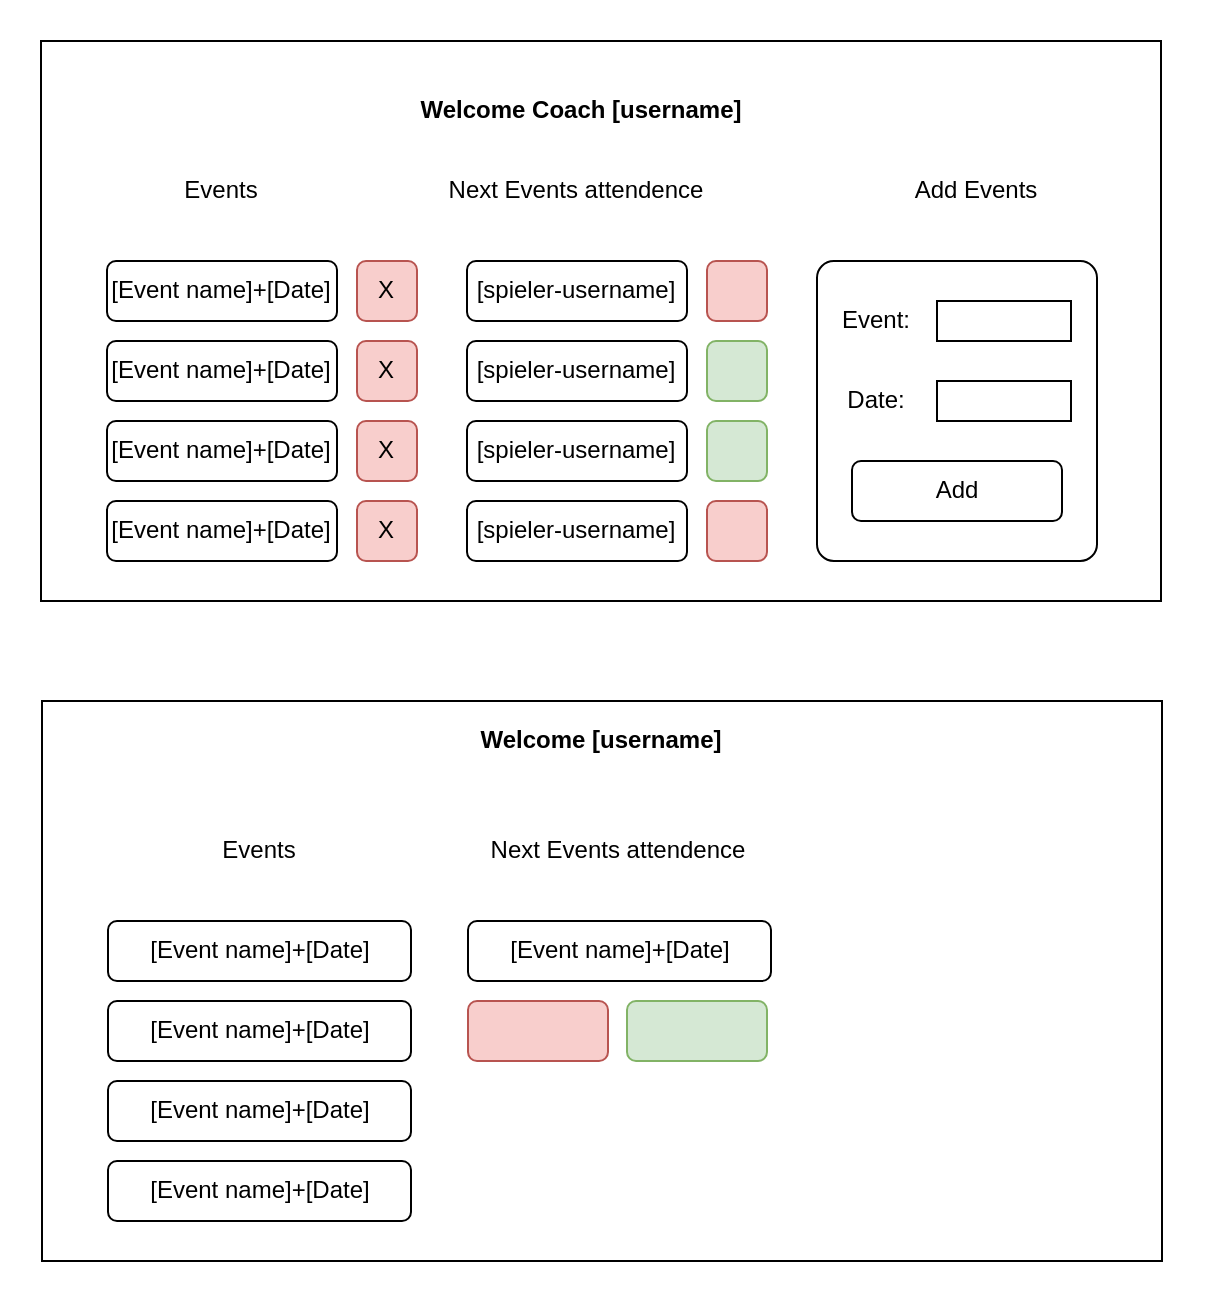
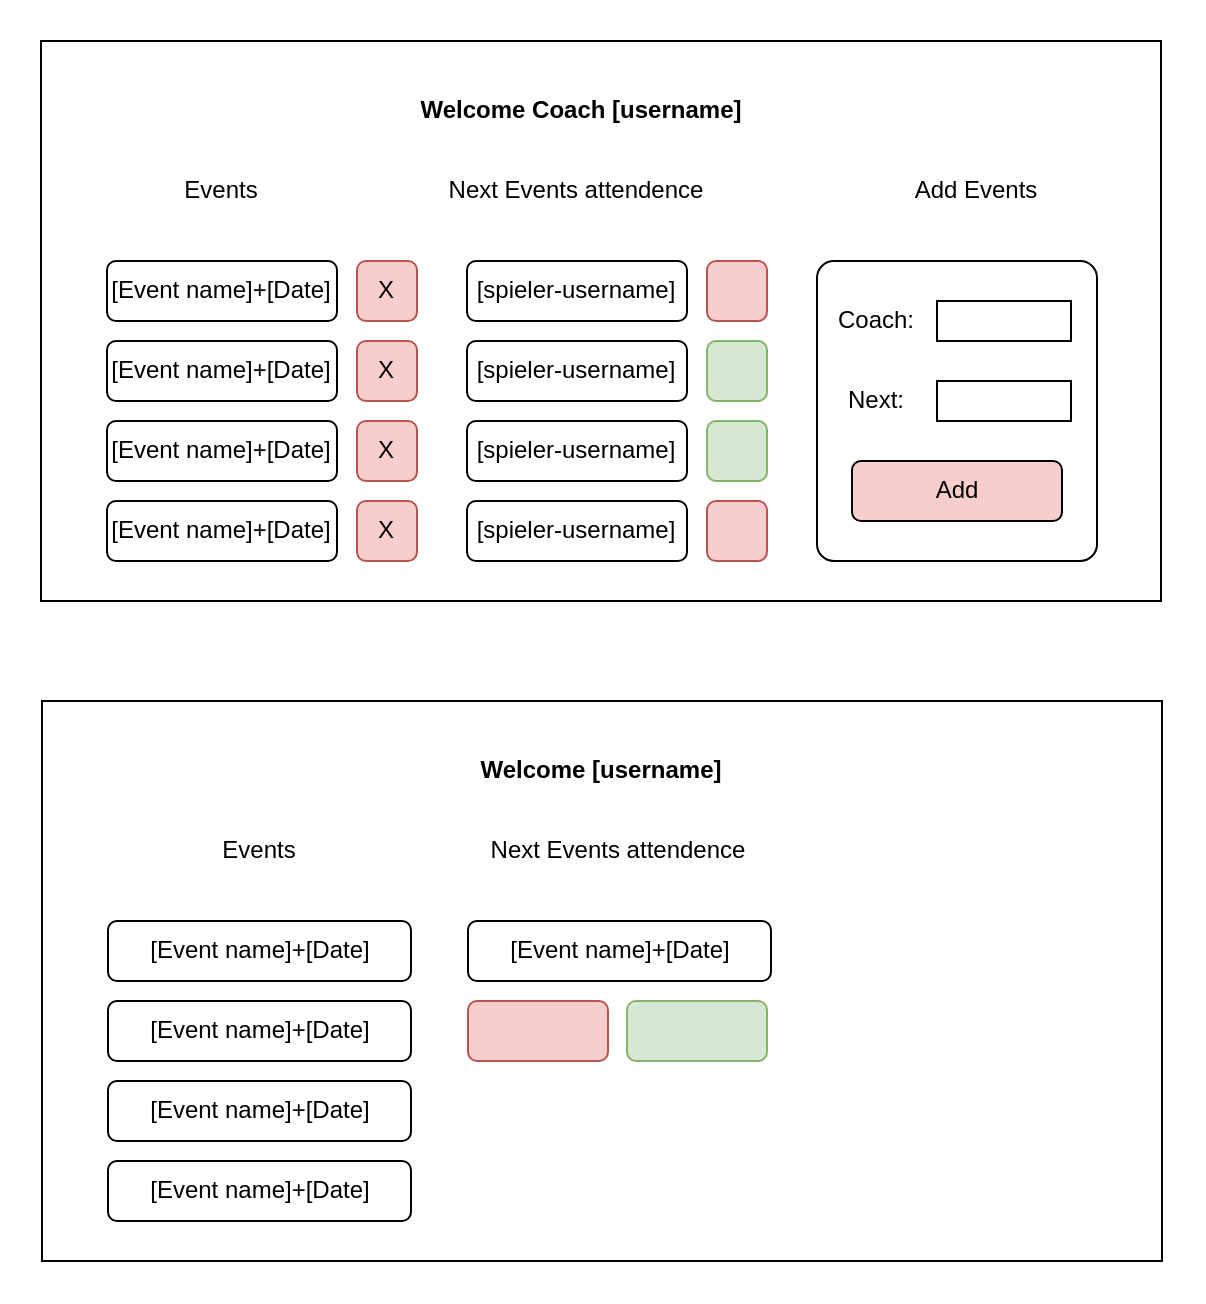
node "Event:": label "Event:" -> "Coach:"
node "Date:": label "Date:" -> "Next:"
node "Add": fillcolor #ffffff -> #f8cecc
node "Welcome [username]": moved (602, 741) -> (602, 771)
